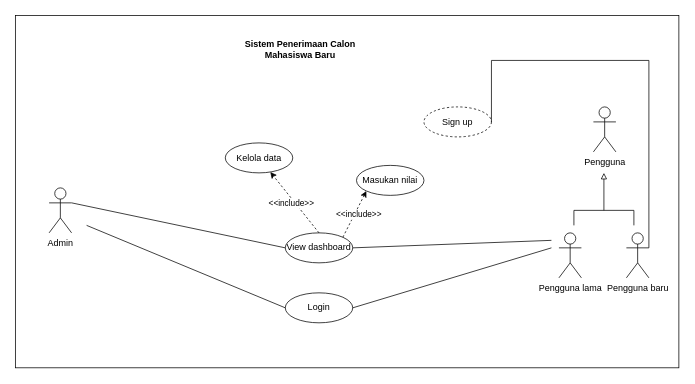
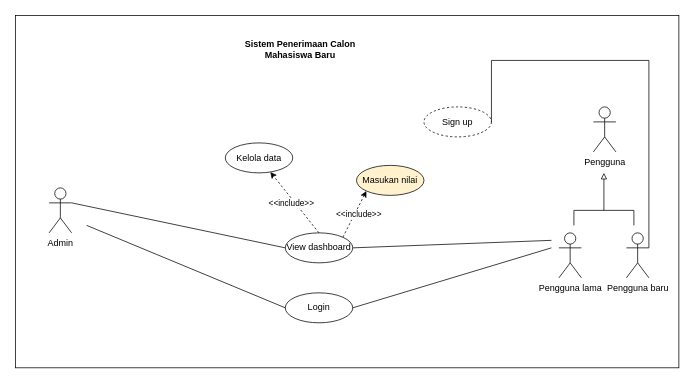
node "Masukan nilai": fillcolor #ffffff -> #fff2cc
